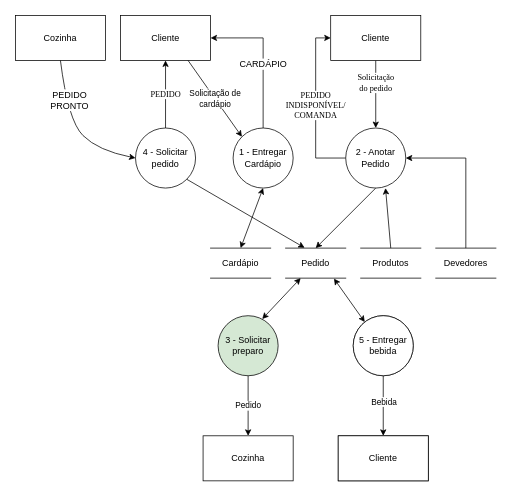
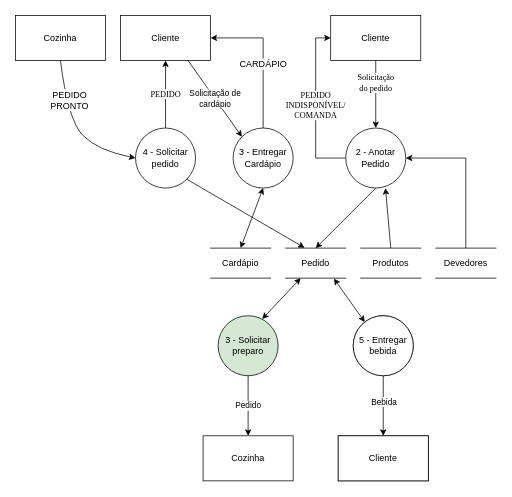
node "1 - Entregar Cardápio": label "1 - Entregar Cardápio" -> "3 - Entregar Cardápio"
